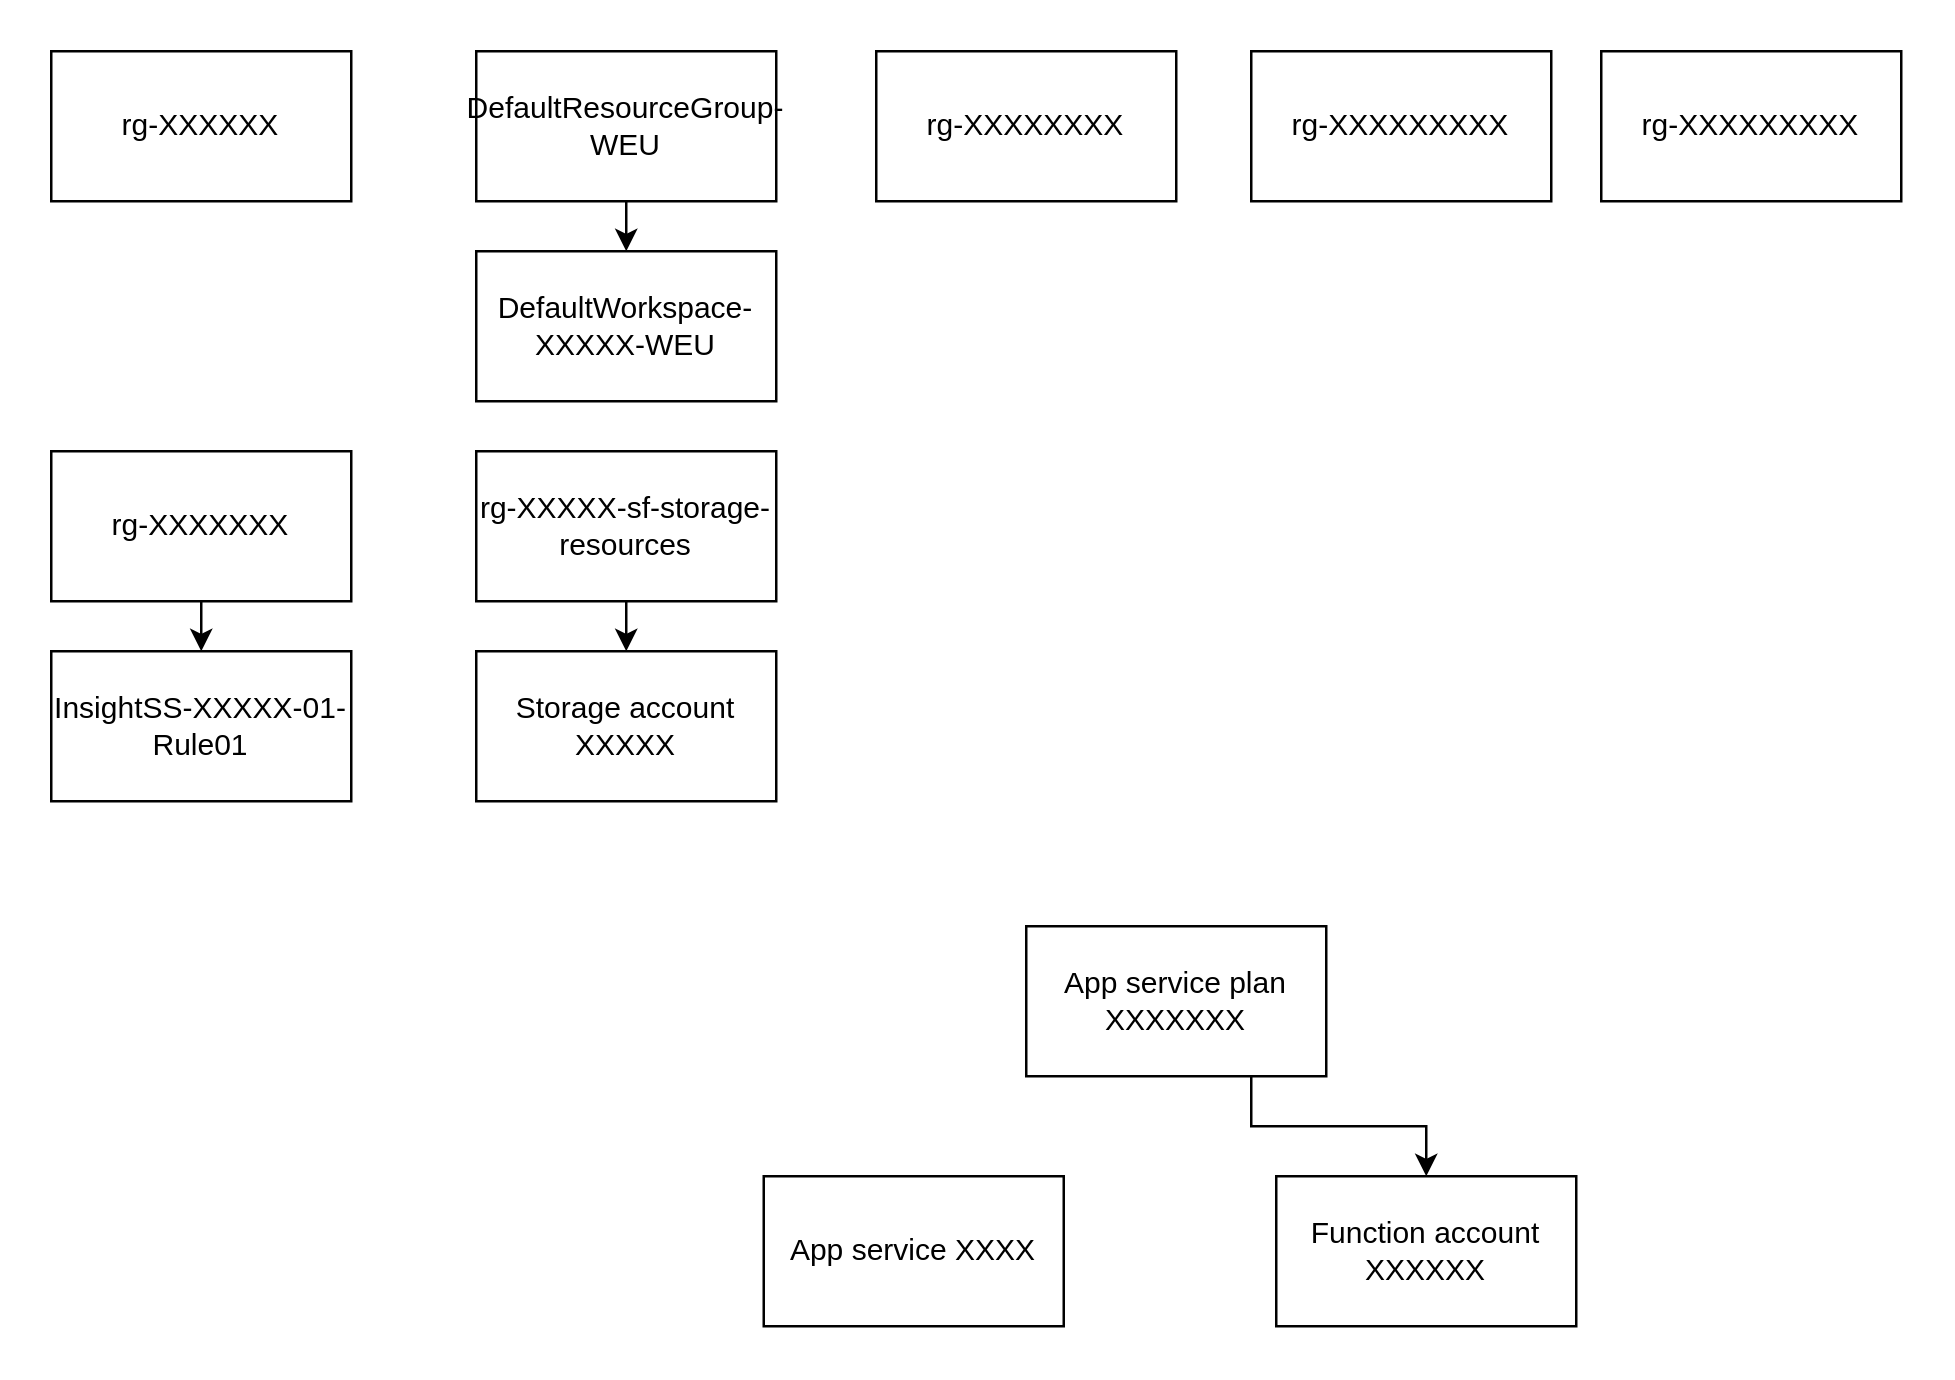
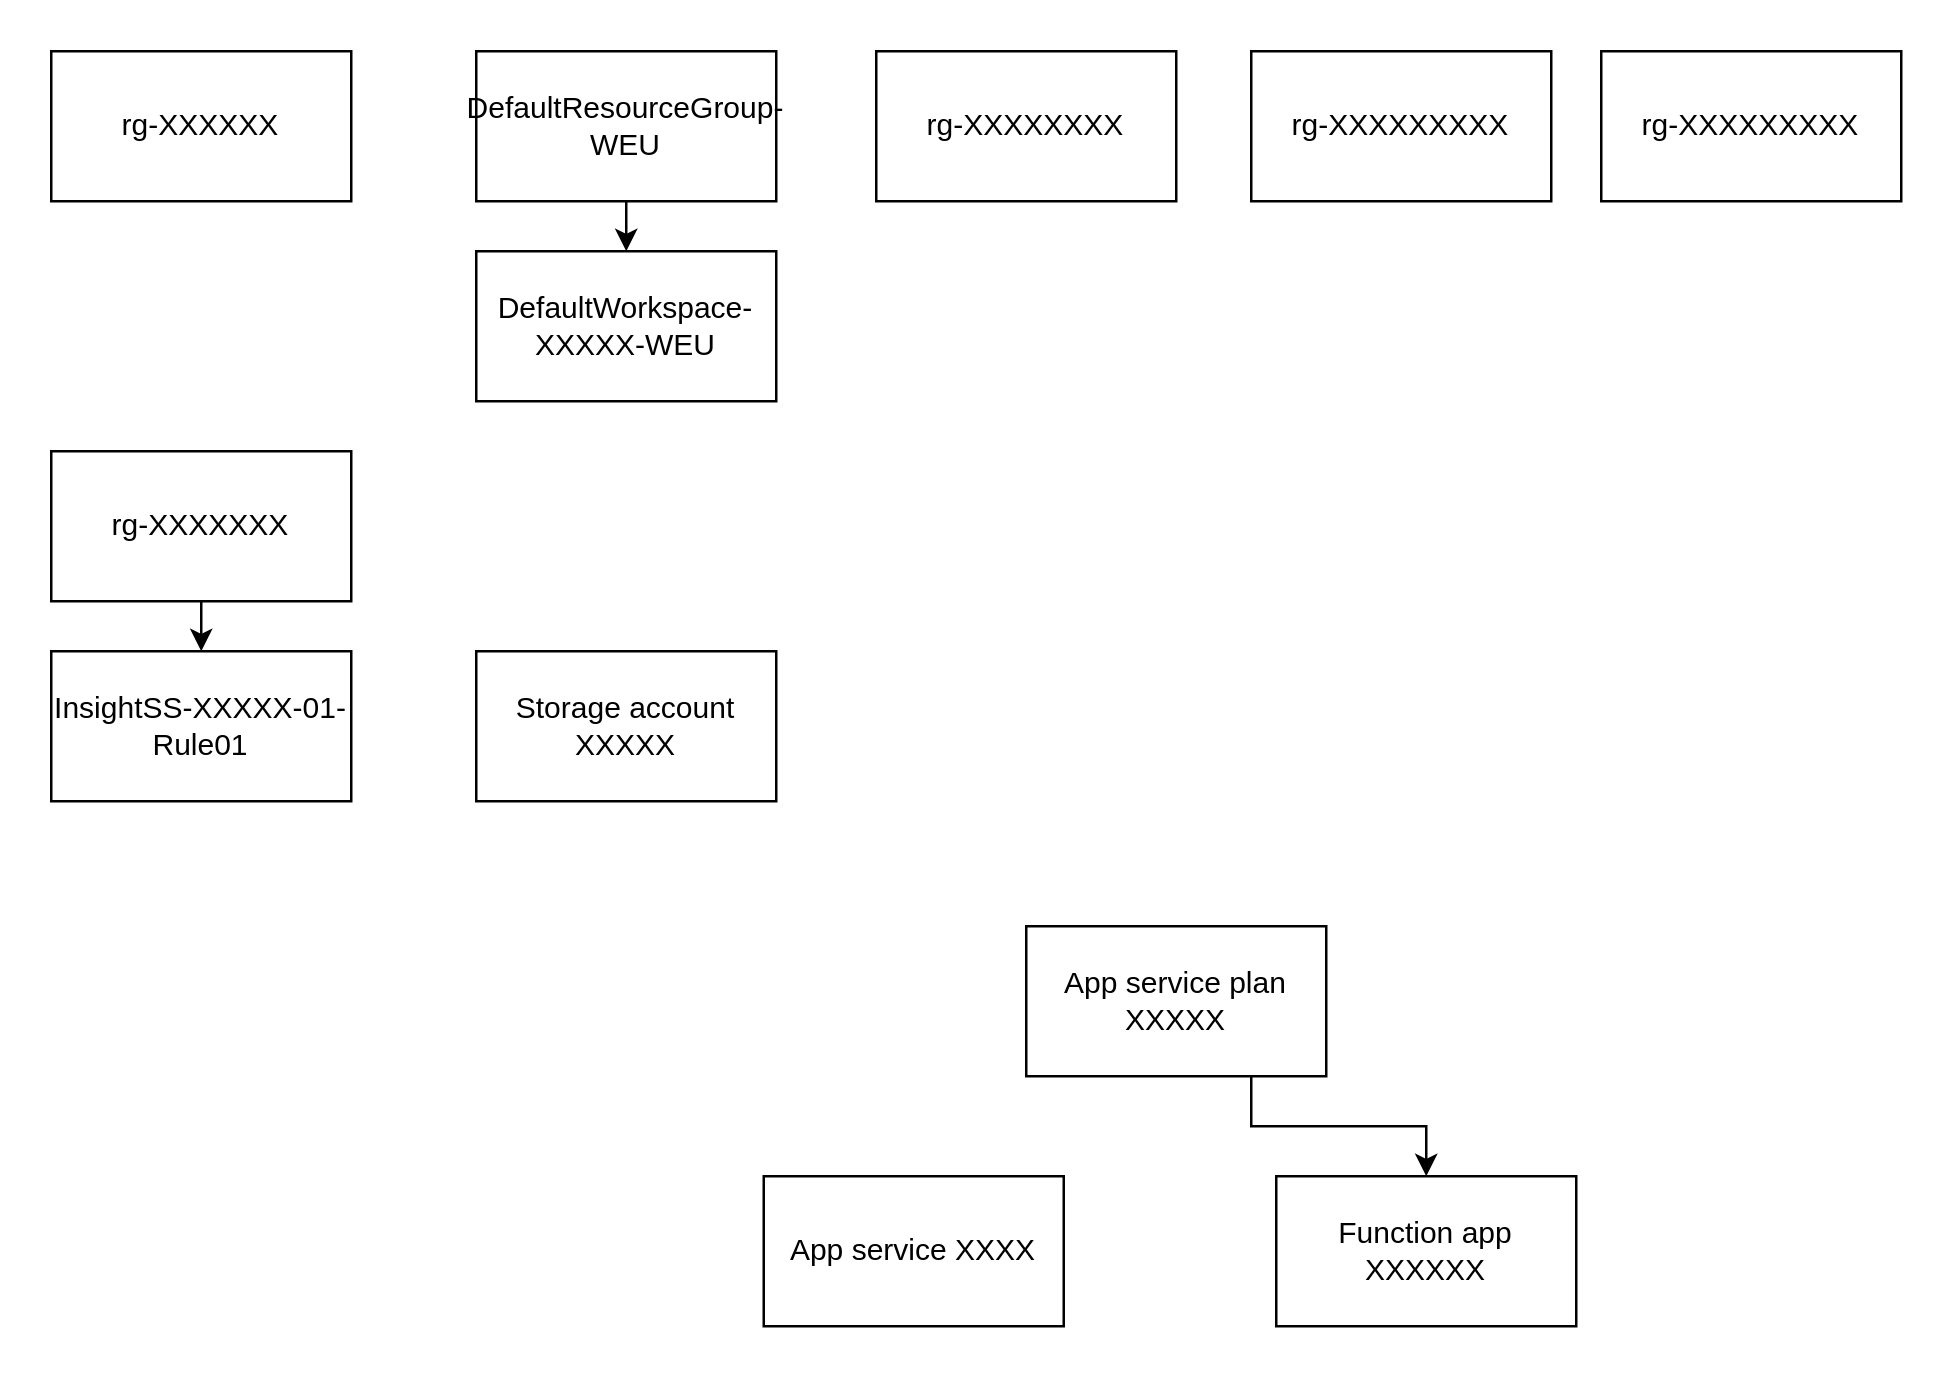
node "rg-XXXXX-sf-storage-resources": removed
edge "rg-XXXXX-sf-storage-resources" -> "Storage account XXXXX": removed
node "App service plan XXXXXXX": label "App service plan XXXXXXX" -> "App service plan XXXXX"
node "Function account XXXXXX": label "Function account XXXXXX" -> "Function app XXXXXX"
